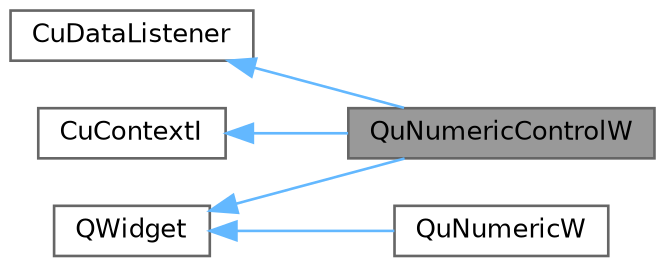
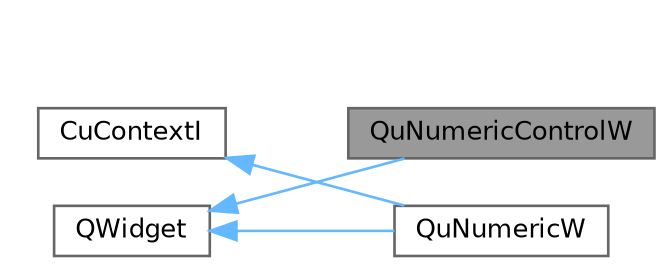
node "CuDataListener": removed
edge "QuNumericControlW" -> "CuContextI": now "QuNumericW" -> "CuContextI"
